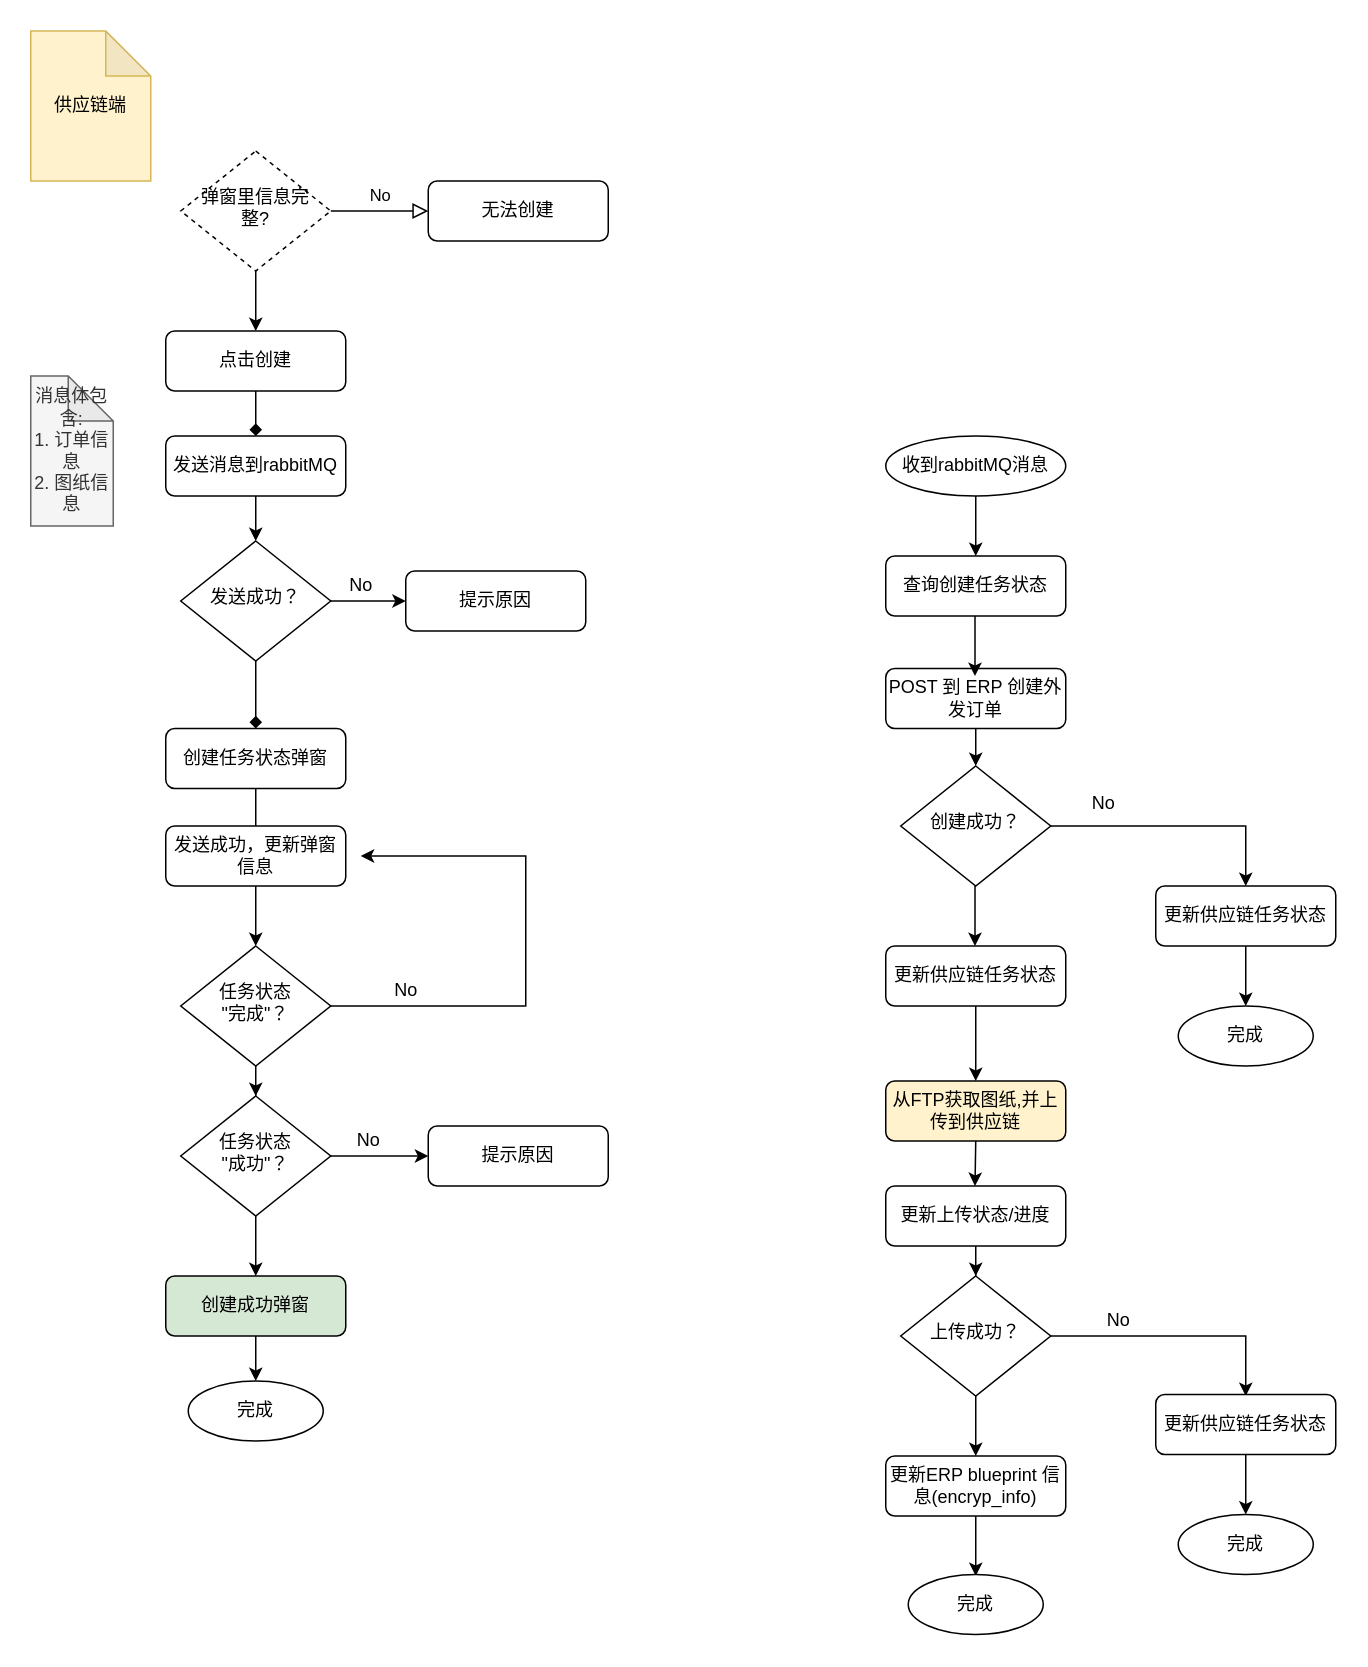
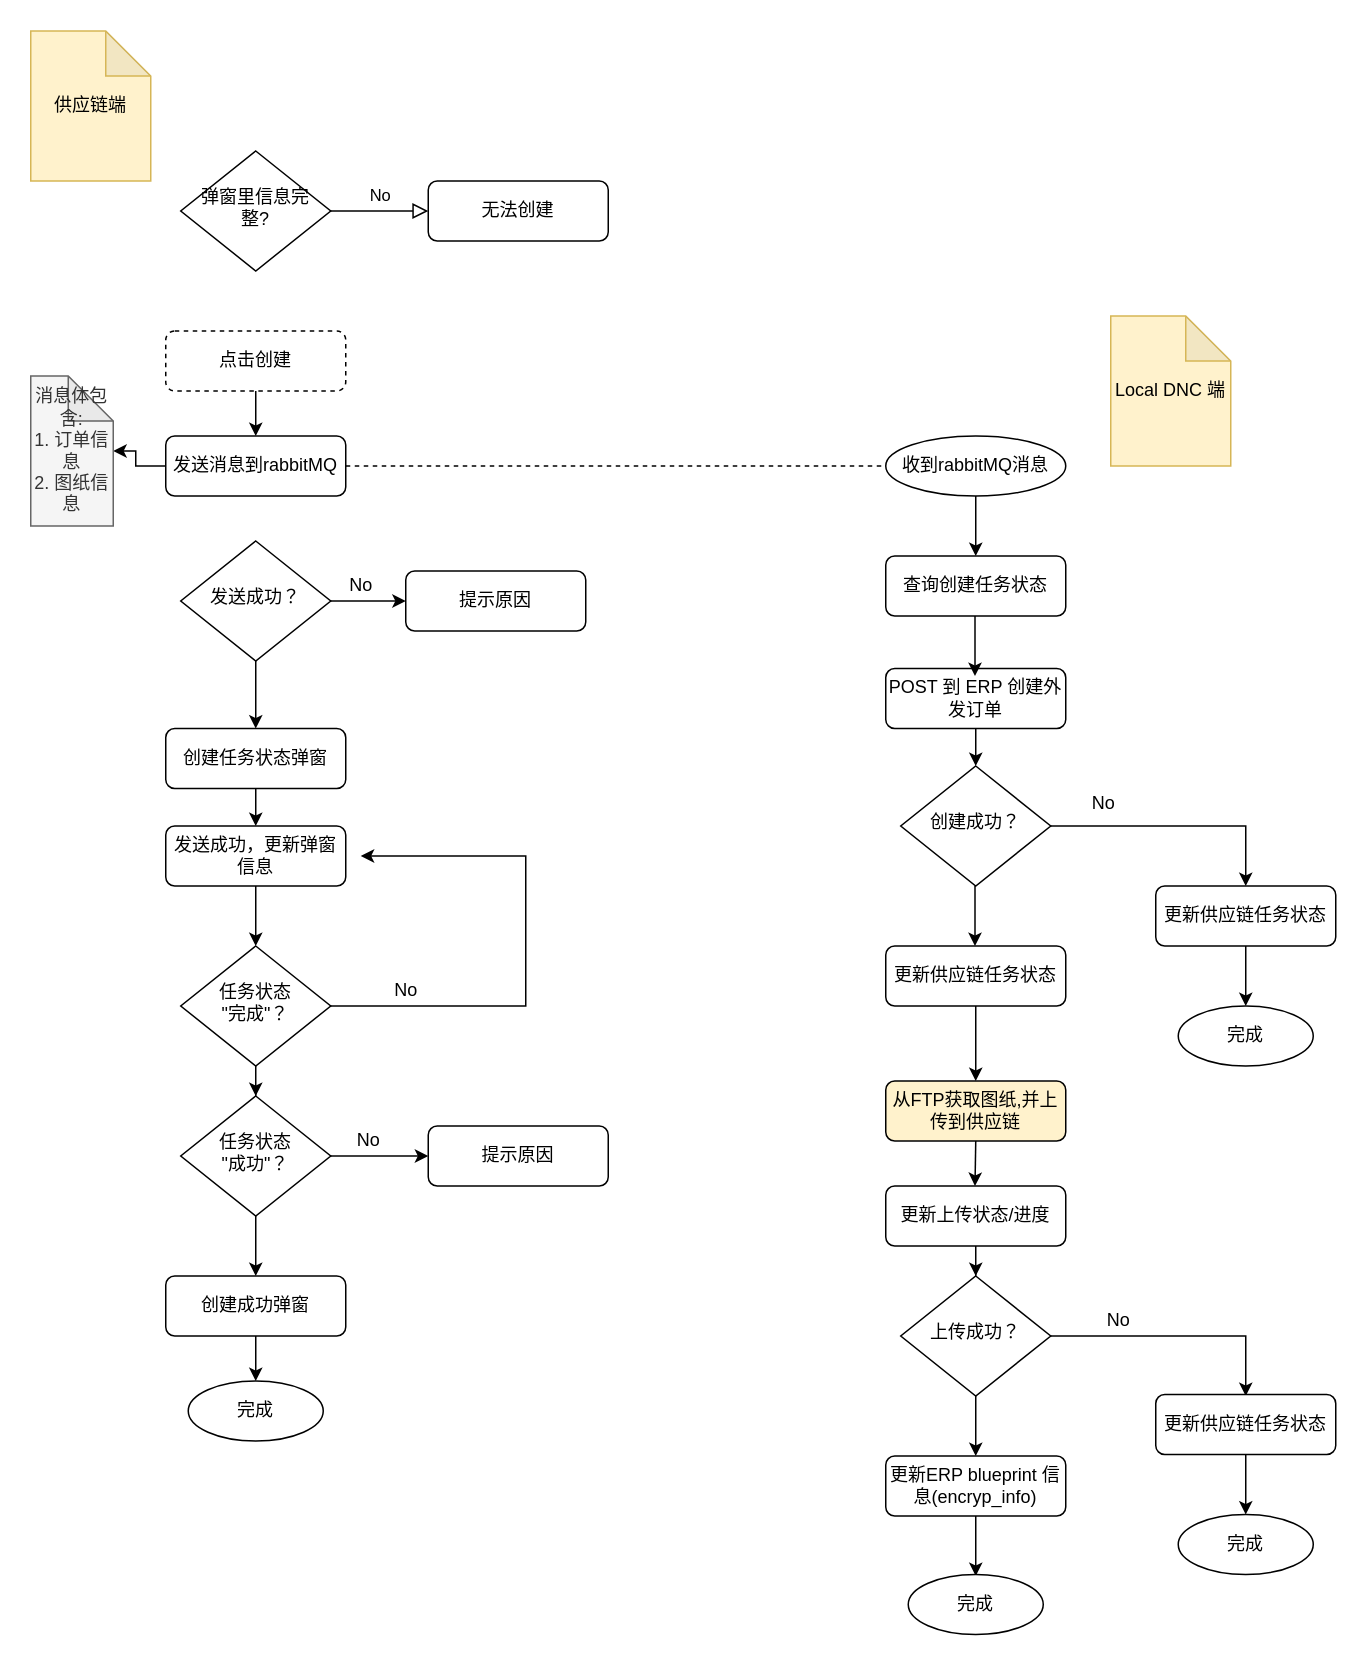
node "弹窗里信息完整?": style dashed -> solid
edge "弹窗里信息完整?" -> "点击创建": removed
node "点击创建": style solid -> dashed
node "Local DNC 端": added
edge "点击创建" -> "发送消息到rabbitMQ": arrowhead diamond -> classic
edge "发送消息到rabbitMQ" -- "收到rabbitMQ消息": added
edge "发送消息到rabbitMQ" -> "发送成功？": now "发送消息到rabbitMQ" -> "消息体包含: 1. 订单信息 2. 图纸信息"
edge "发送成功？" -> "创建任务状态弹窗": arrowhead diamond -> classic
edge "创建任务状态弹窗" -- "发送成功，更新弹窗信息": arrowhead none -> classic
node "创建成功弹窗": fillcolor #d5e8d4 -> #ffffff
